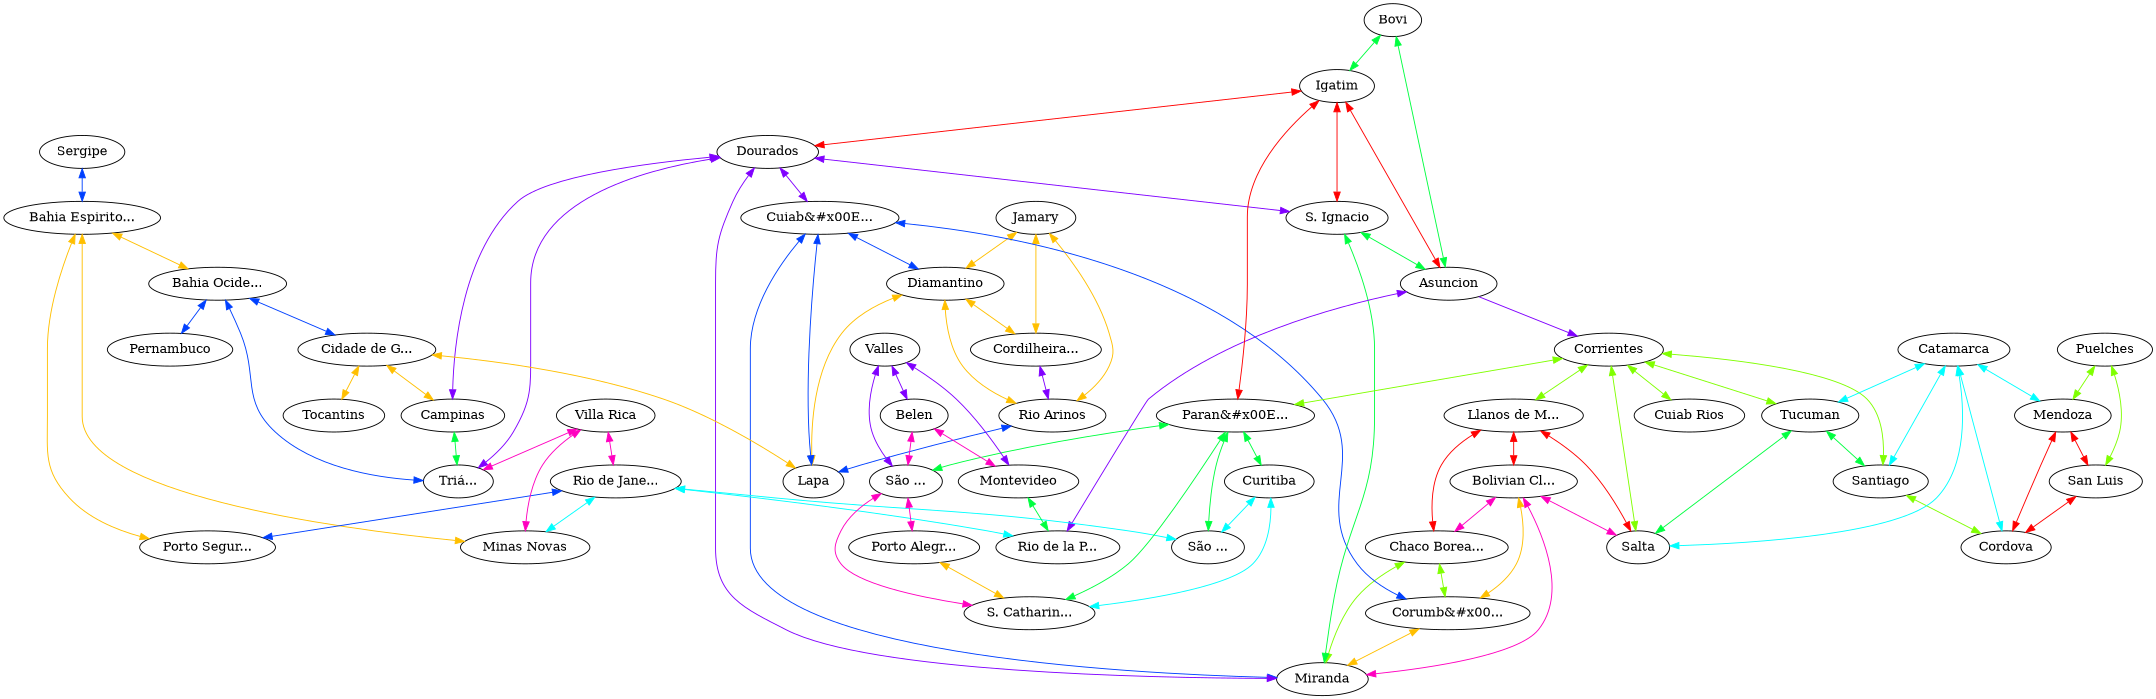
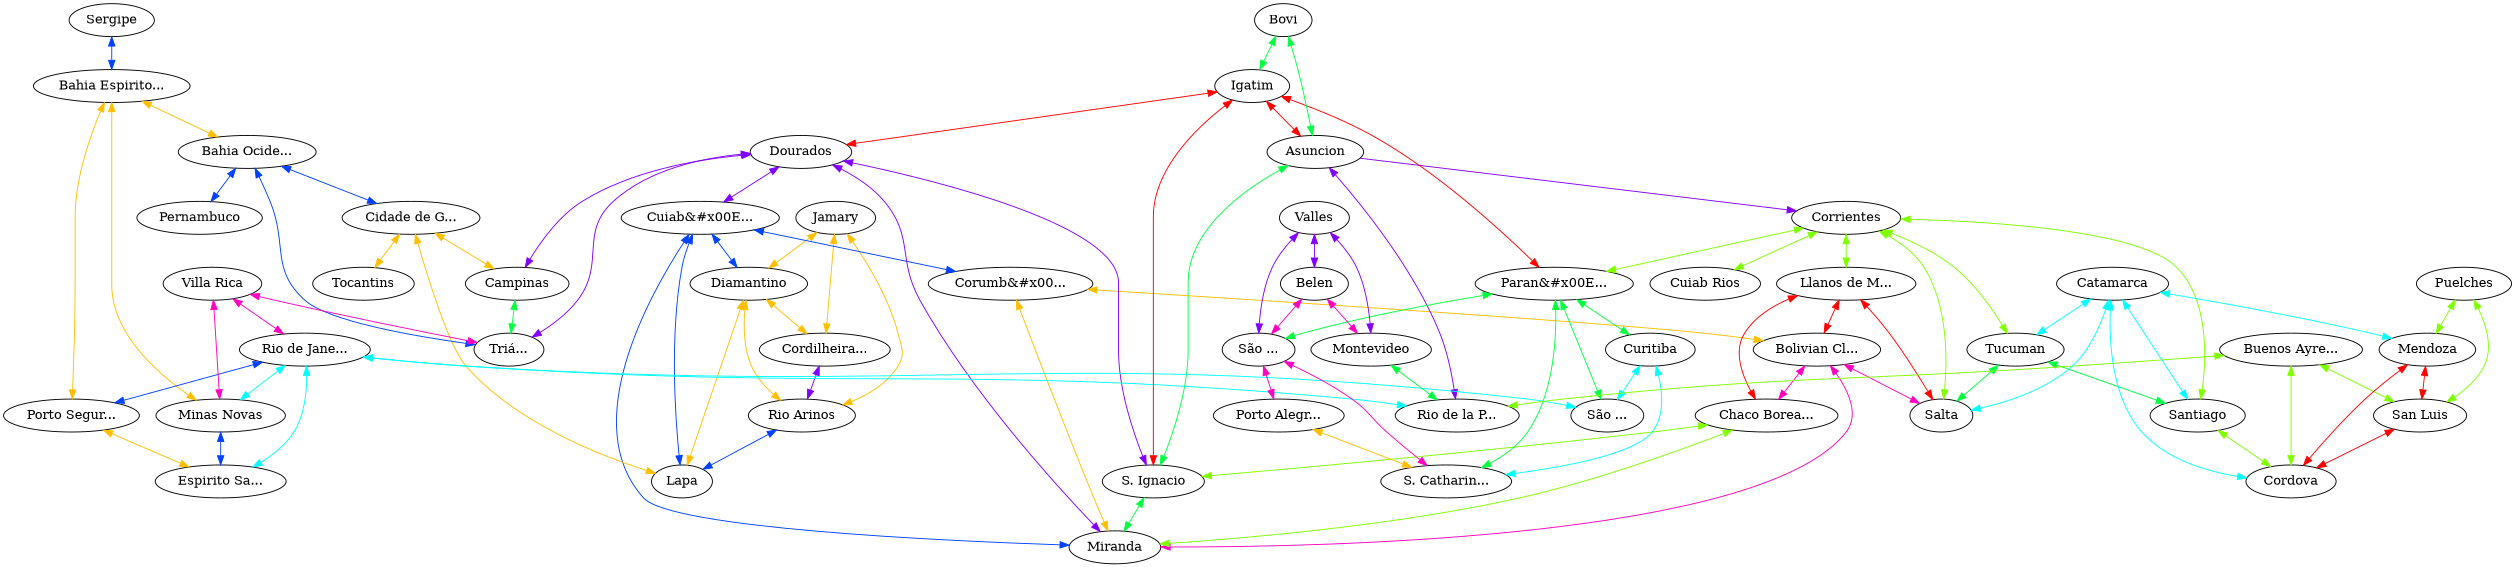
node "Buenos Ayre...": added
node "Espirito Sa...": added
edge "Chaco Borea..." -- "Corumb&#x00...": now "Chaco Borea..." -- "S. Ignacio"
